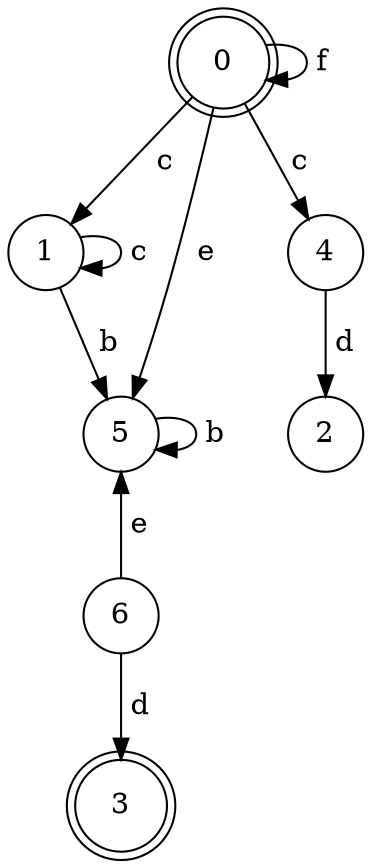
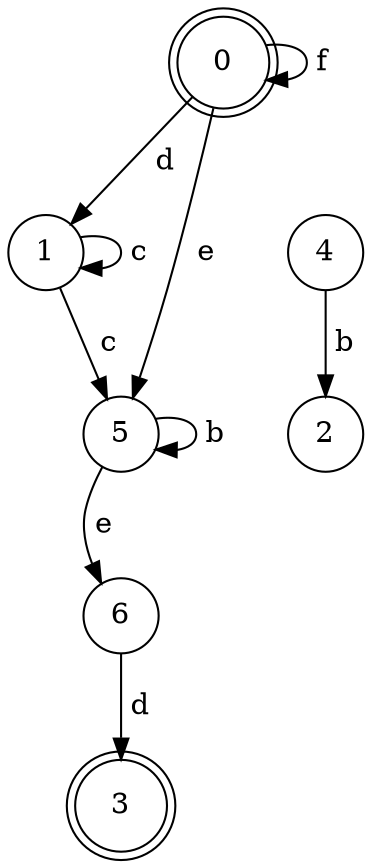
edge "0" -> "4": removed, label "c"
edge "0" -> "1": label " c" -> " d"
edge "1" -> "5": label " b" -> " c"
edge "4" -> "2": label " d" -> " b"
edge "6" -> "5": reversed
